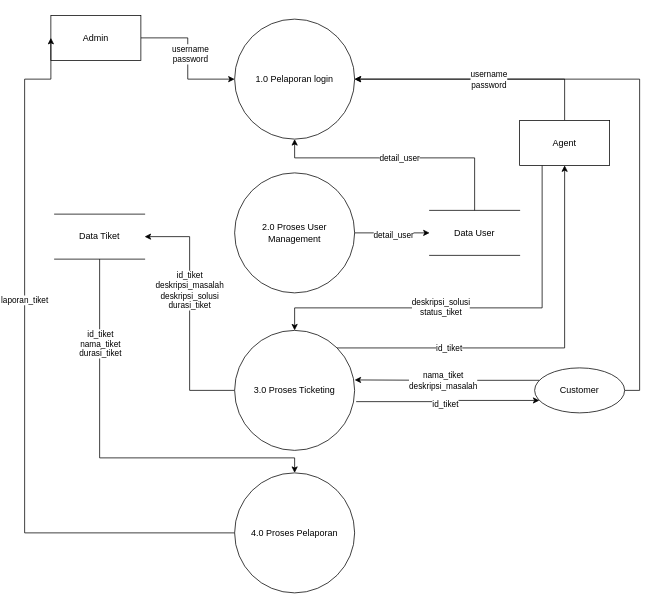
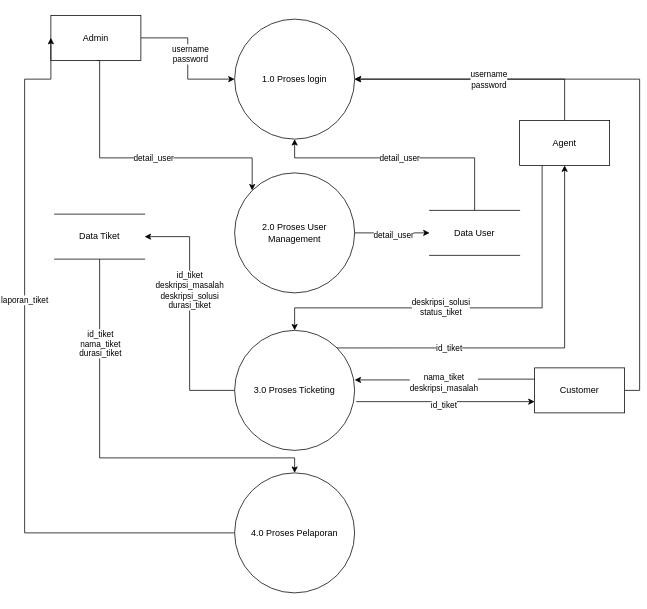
node "1.0 Pelaporan login": label "1.0 Pelaporan login" -> "1.0 Proses login"
edge "Admin" -> "2.0 Proses User Management": added, label "detail_user"
node "Customer": shape ellipse -> rectangle
